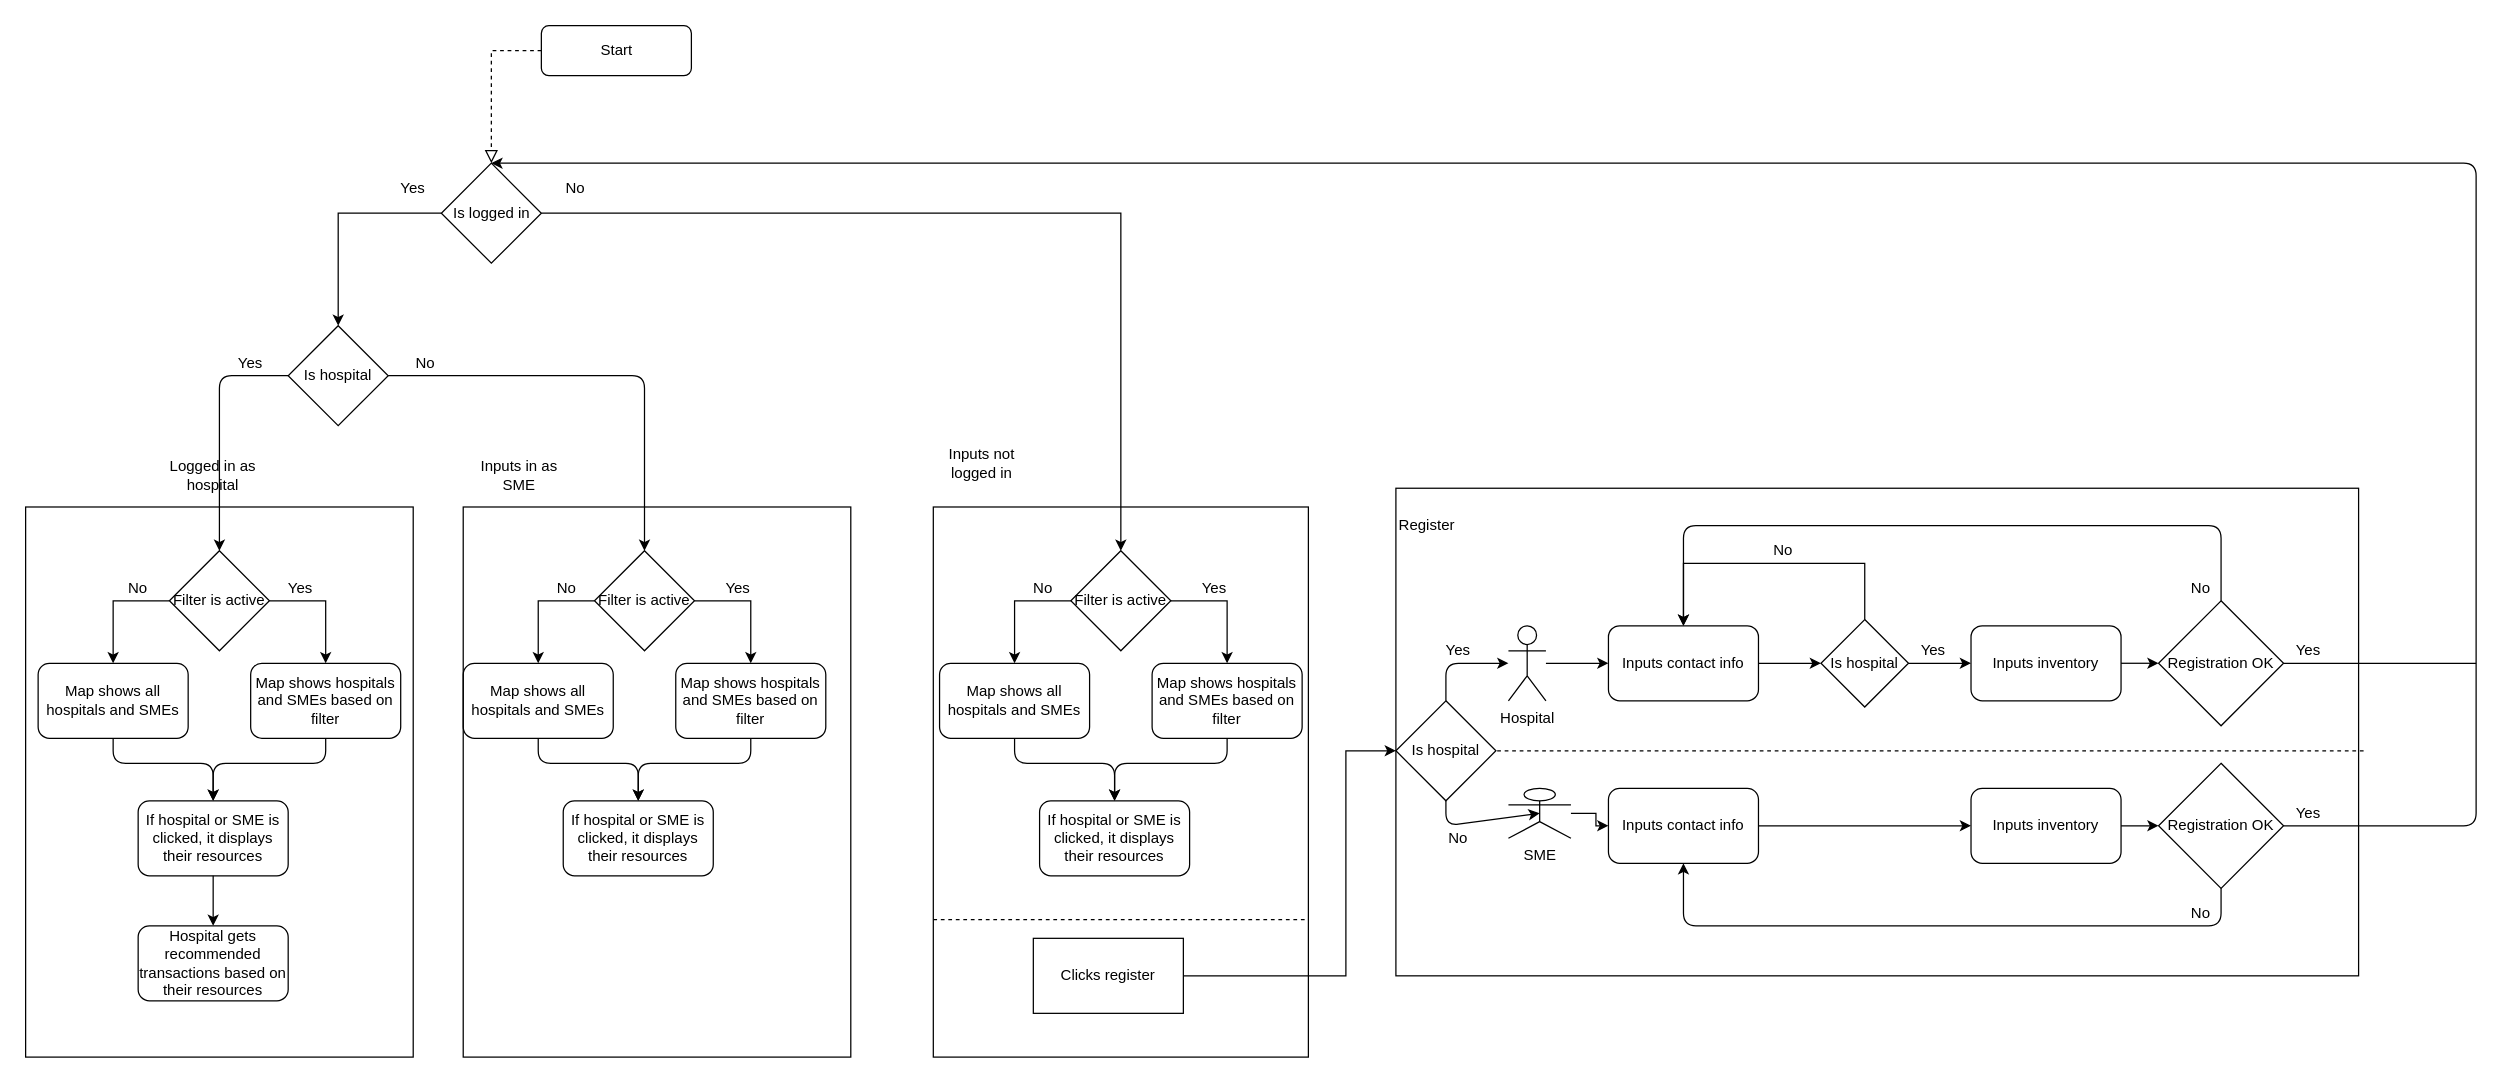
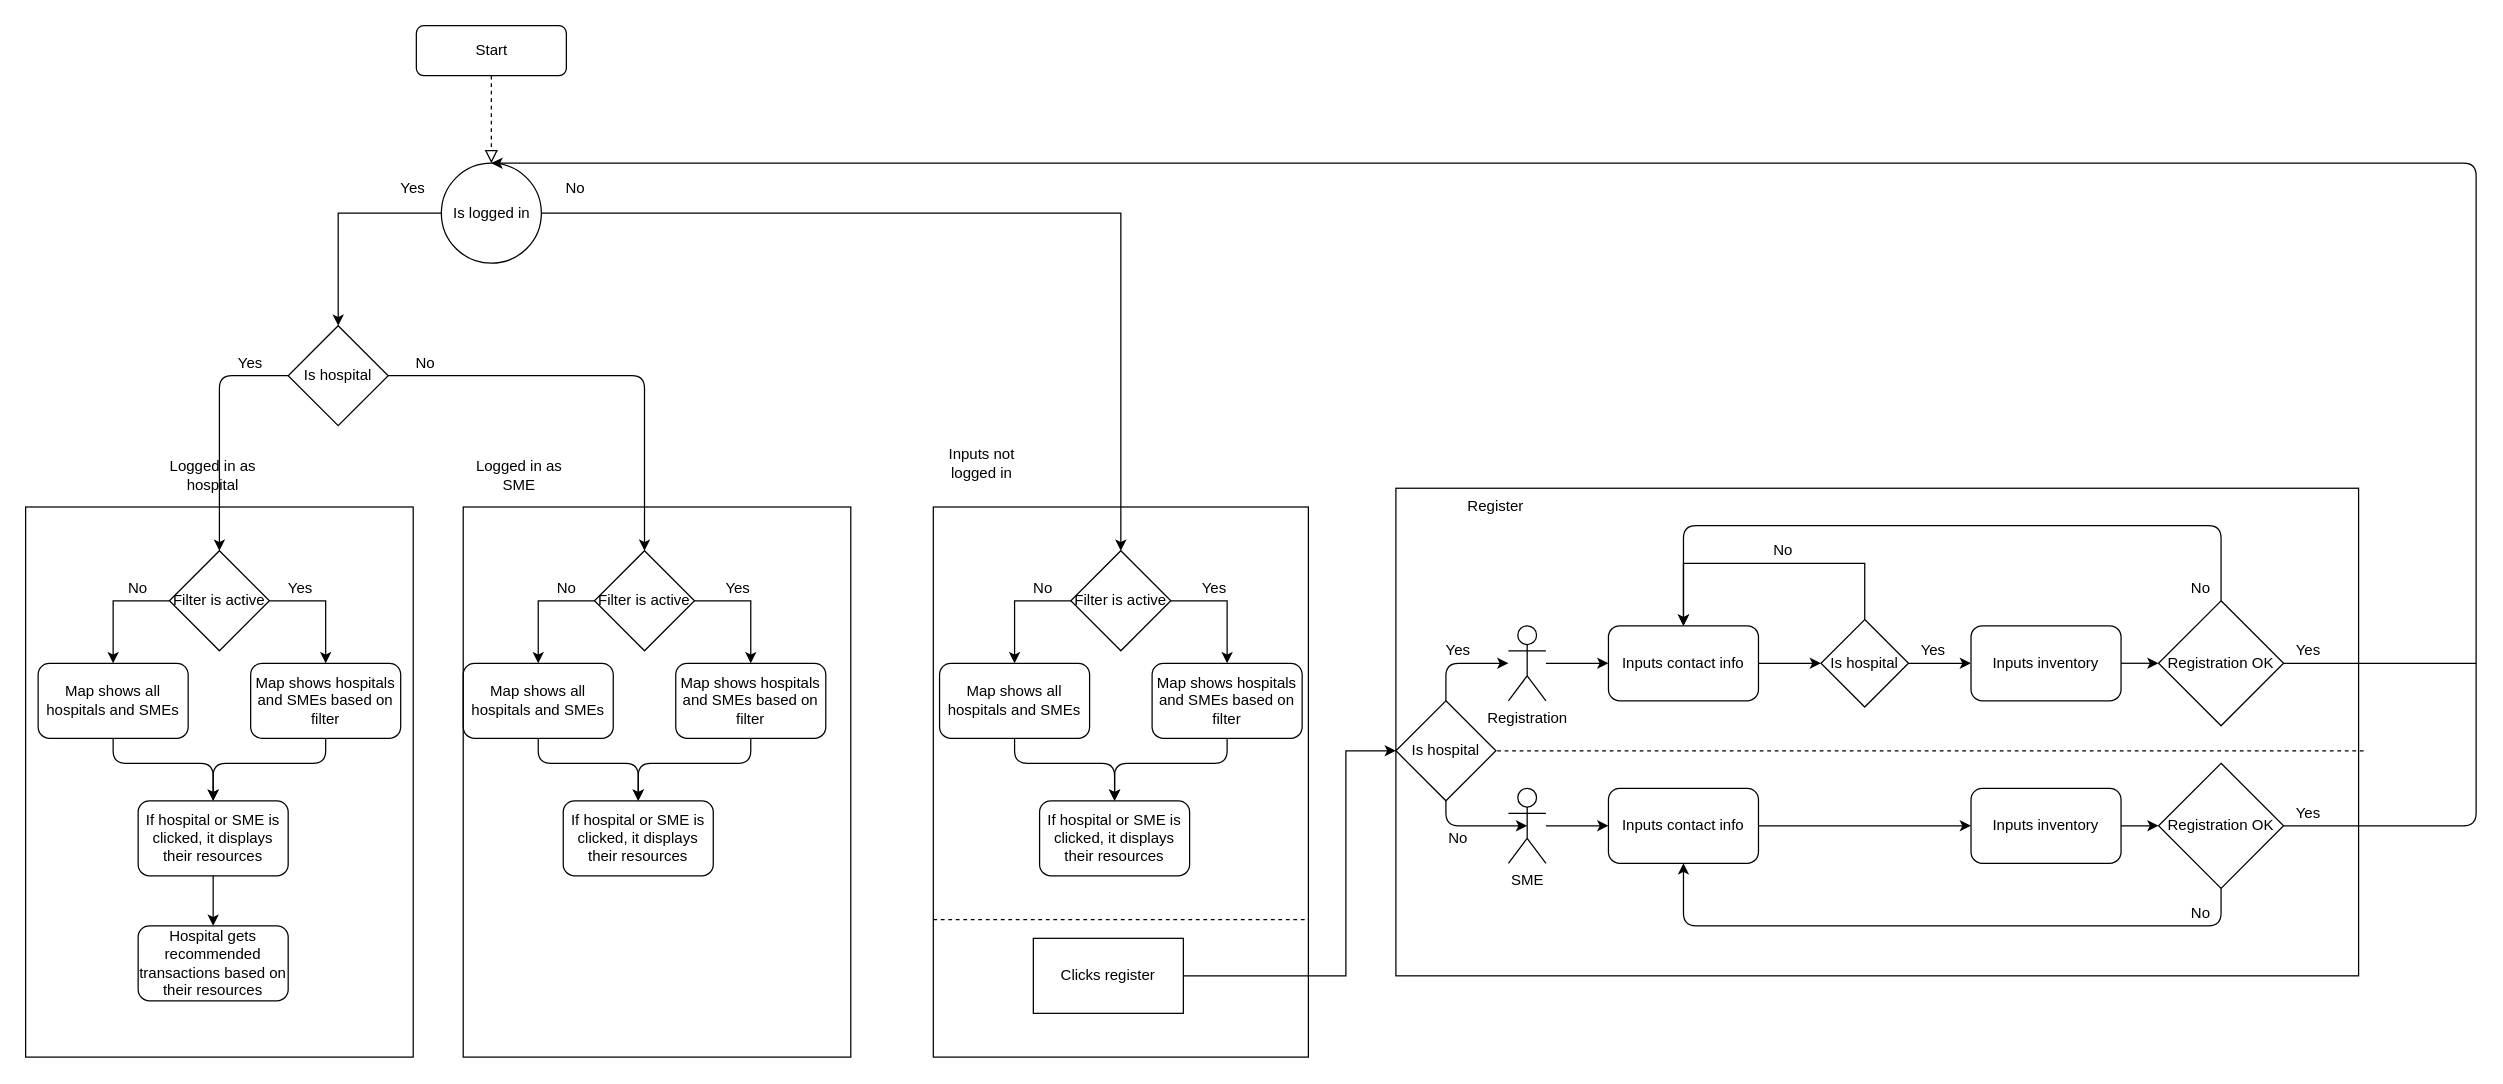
node "Start": moved (616, 51) -> (491, 51)
node "Is logged in": shape diamond -> ellipse
node "Inputs in as SME": label "Inputs in as SME" -> "Logged in as SME"
node "Register": moved (1427, 526) -> (1496, 507)
node "Hospital": label "Hospital" -> "Registration"
node "SME": size 63x50 -> 38x75
